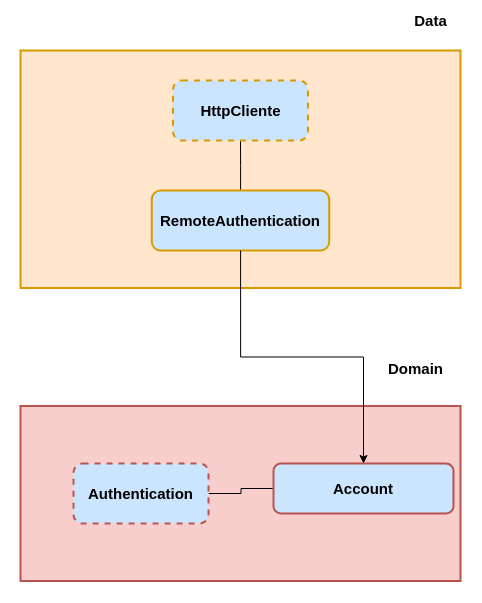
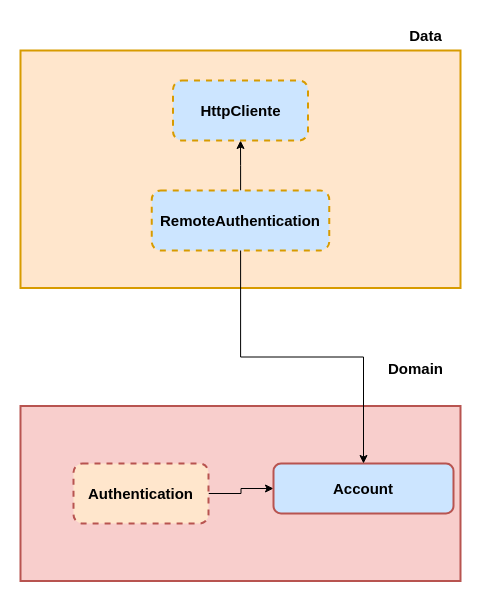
node "Data": moved (431, 21) -> (426, 36)
edge "HttpCliente" -- "RemoteAuthentication": arrowhead none -> classic
node "RemoteAuthentication": style solid -> dashed
edge "Account" -- "Authentication": arrowhead none -> classic
node "Authentication": fillcolor #cce5ff -> #ffe6cc
